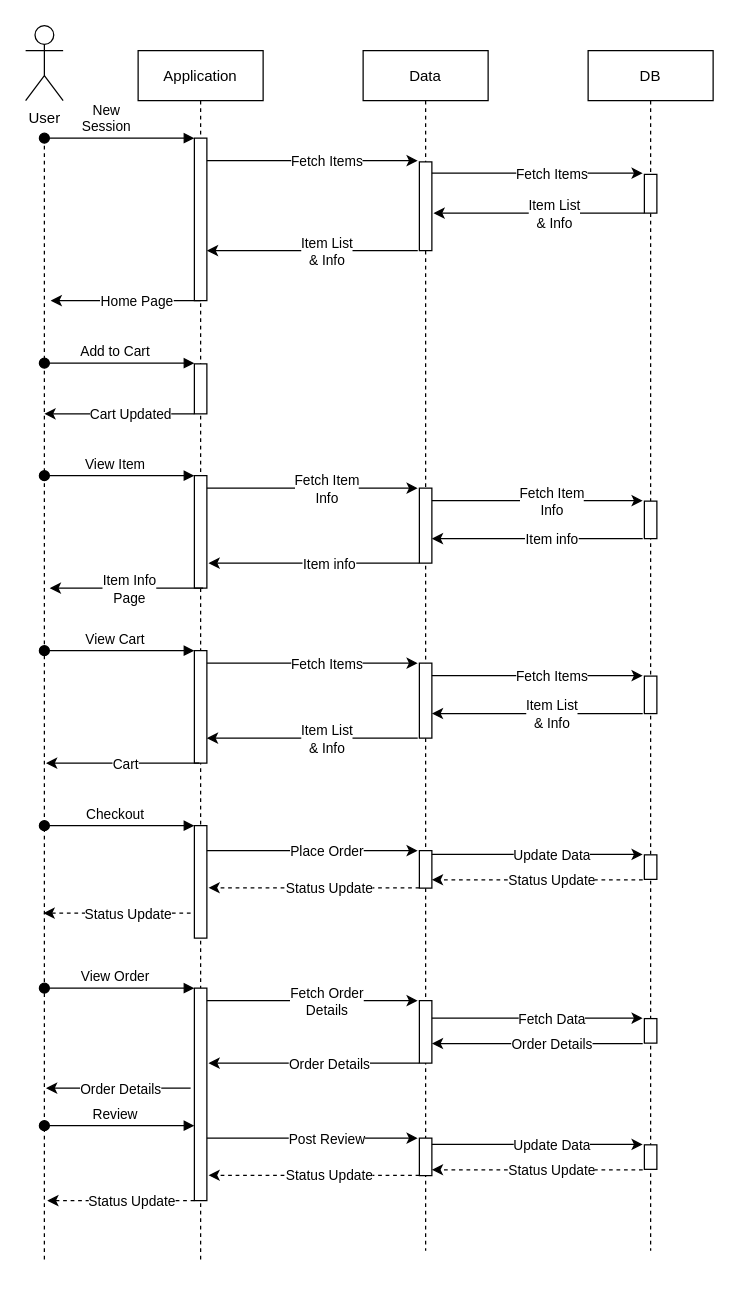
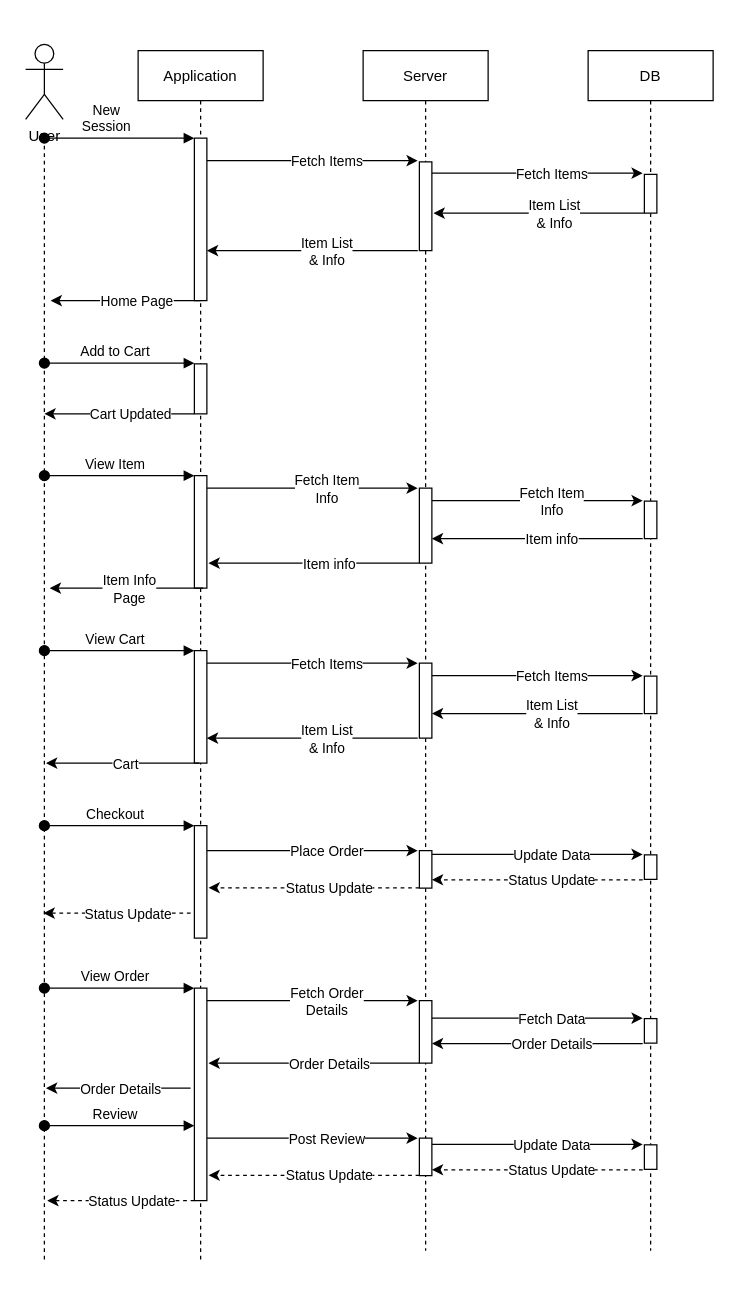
node "User": moved (44, 63) -> (44, 82)
node "Data": label "Data" -> "Server"
